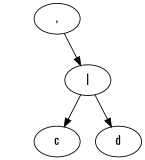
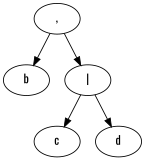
node "b": added
